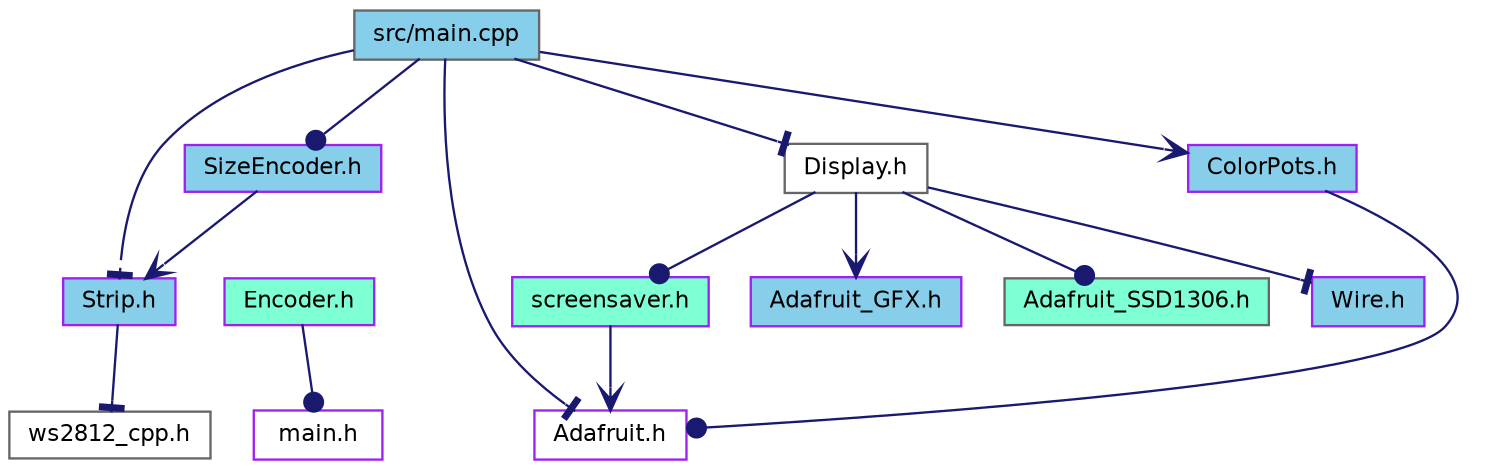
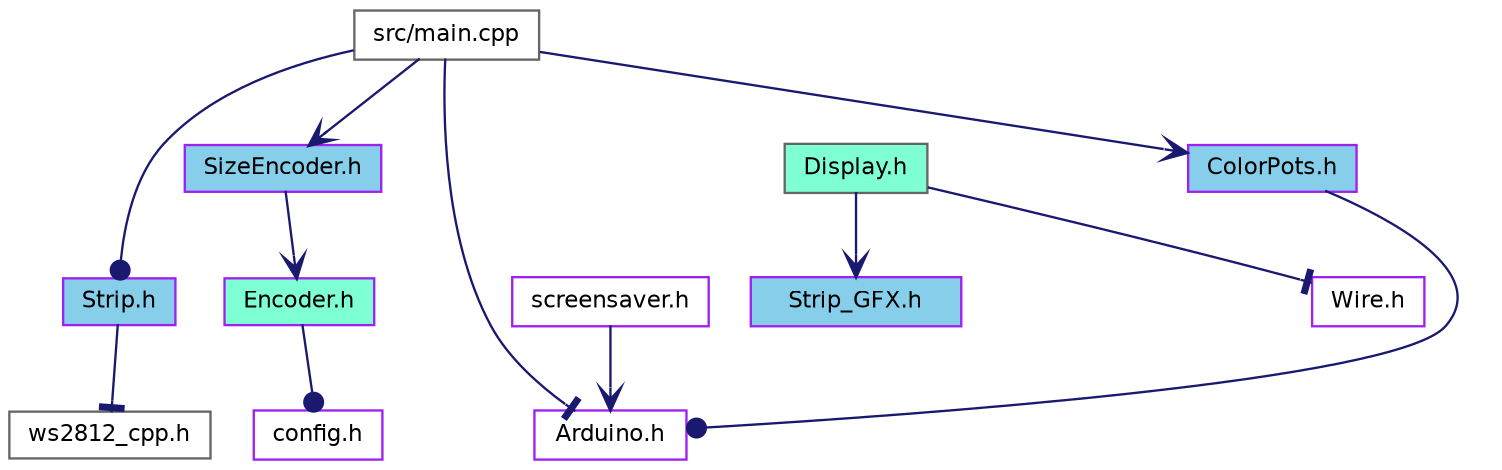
node "src/main.cpp": fillcolor skyblue -> white
edge "src/main.cpp" -> "SizeEncoder.h": arrowhead dot -> vee
edge "src/main.cpp" -> "Display.h": removed
edge "src/main.cpp" -> "Strip.h": arrowhead tee -> dot
node "Display.h": fillcolor white -> aquamarine
edge "SizeEncoder.h" -> "Strip.h": now "SizeEncoder.h" -> "Encoder.h"
edge "Display.h" -> "screensaver.h": removed
node "screensaver.h": fillcolor aquamarine -> white
node "Adafruit_GFX.h": label "Adafruit_GFX.h" -> "Strip_GFX.h"
node "Adafruit_SSD1306.h": removed
node "Wire.h": fillcolor skyblue -> white
node "main.h": label "main.h" -> "config.h"
node "Adafruit.h": label "Adafruit.h" -> "Arduino.h"
